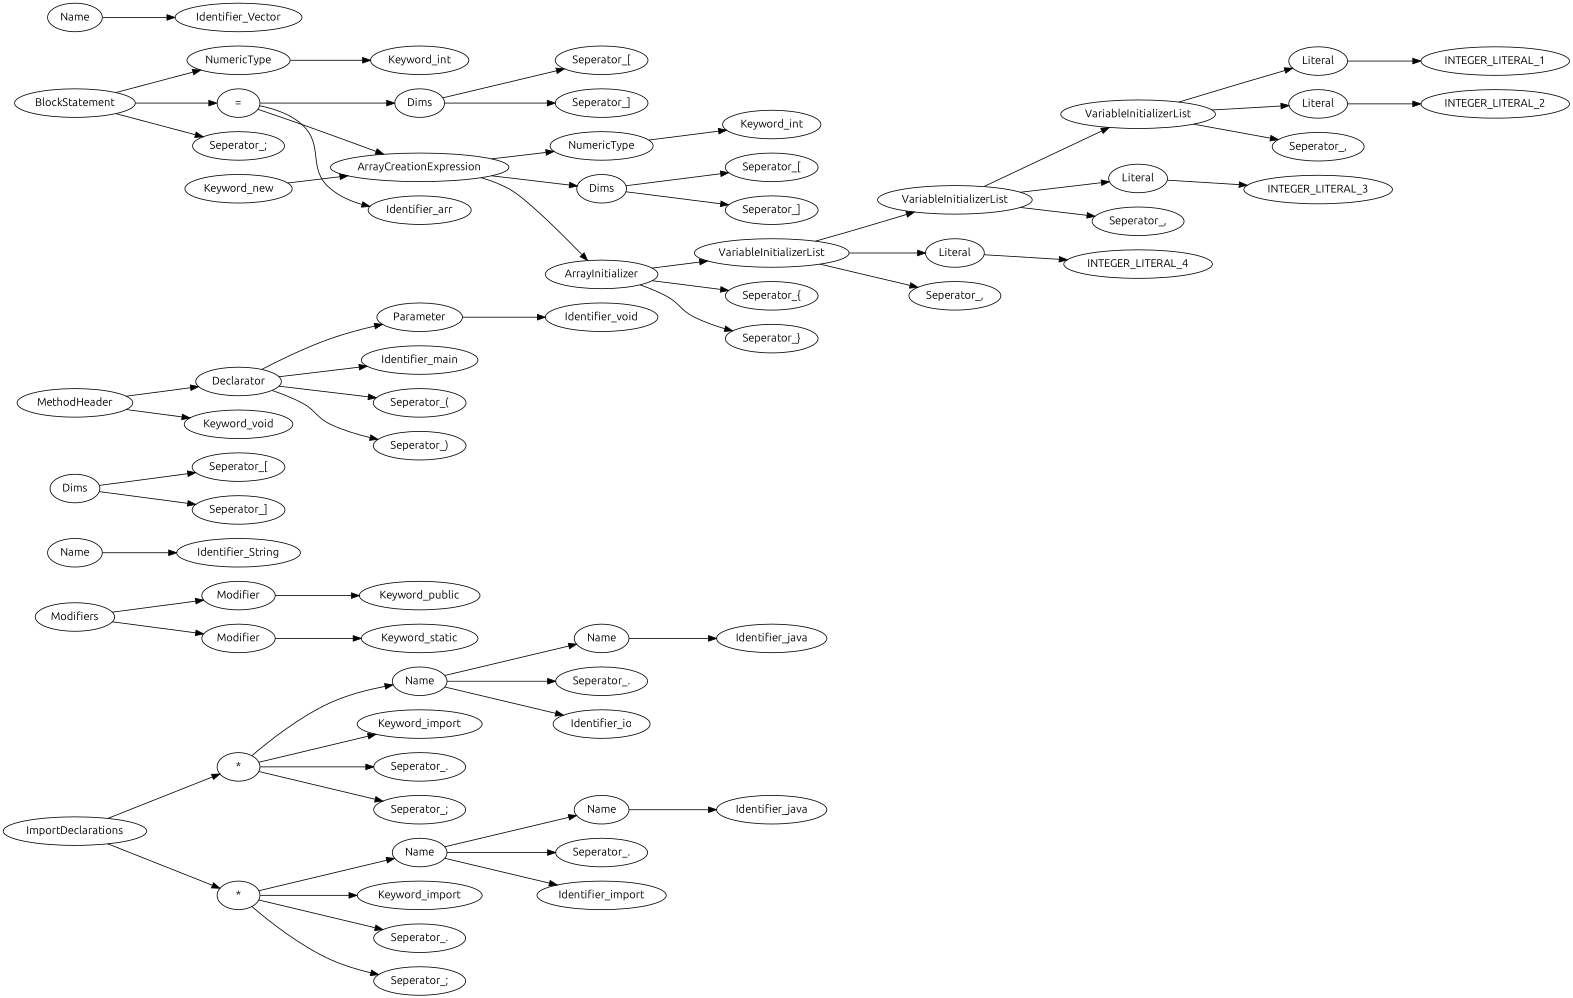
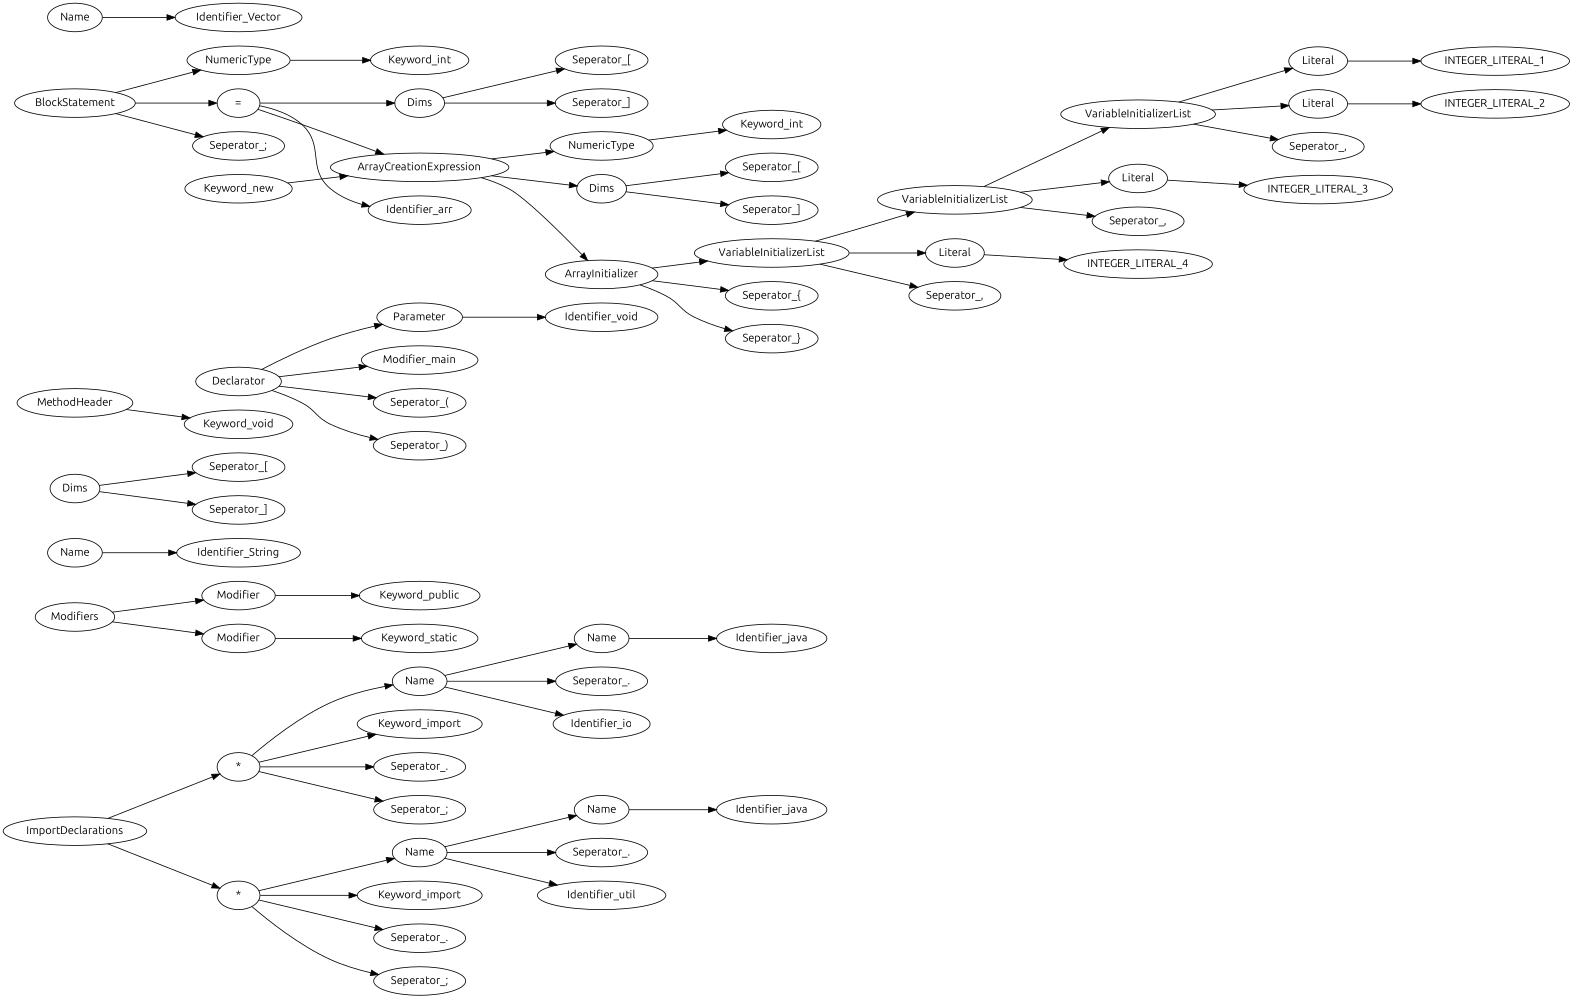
node "Identifier_main": label "Identifier_main" -> "Modifier_main"
edge "MethodHeader" -> "Declarator": removed
node "Identifier_import": label "Identifier_import" -> "Identifier_util"
